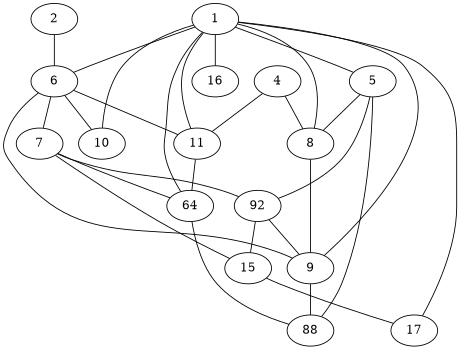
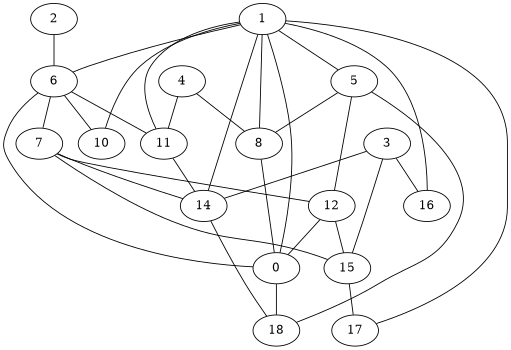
node "3": added
node "64": label "64" -> "14"
node "92": label "92" -> "12"
node "9": label "9" -> "0"
node "88": label "88" -> "18"
